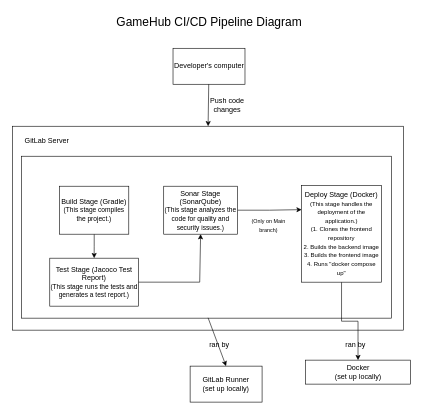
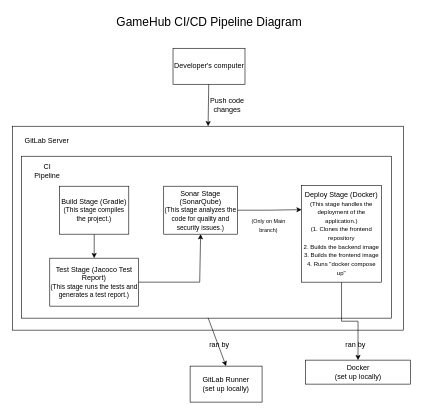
node "CI Pipeline": added
